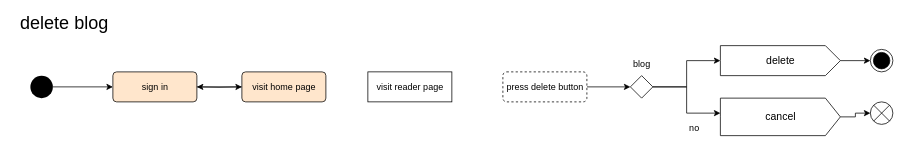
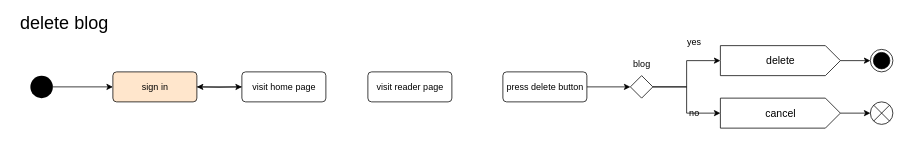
node "yes": added
node "visit home page": fillcolor #ffe6cc -> #ffffff
node "visit reader page": shape rectangle -> rounded rectangle
node "press delete button": style dashed -> solid
node "cancel": size 120x38 -> 120x30
node "no": moved (694, 128) -> (694, 113)
